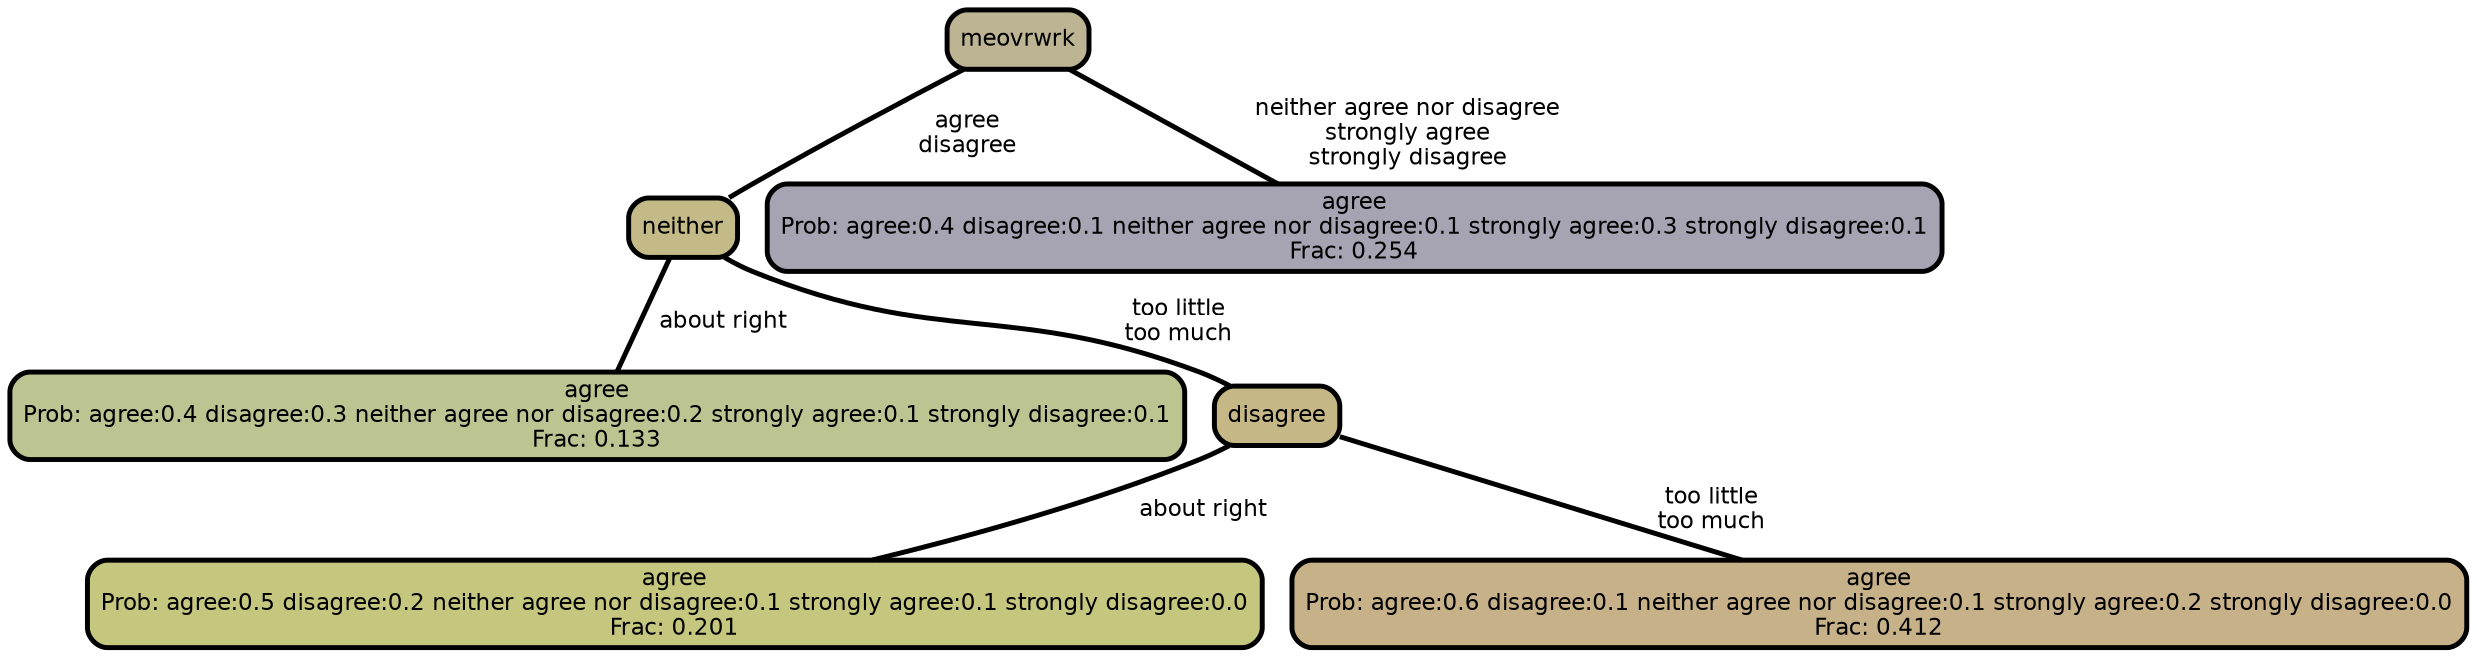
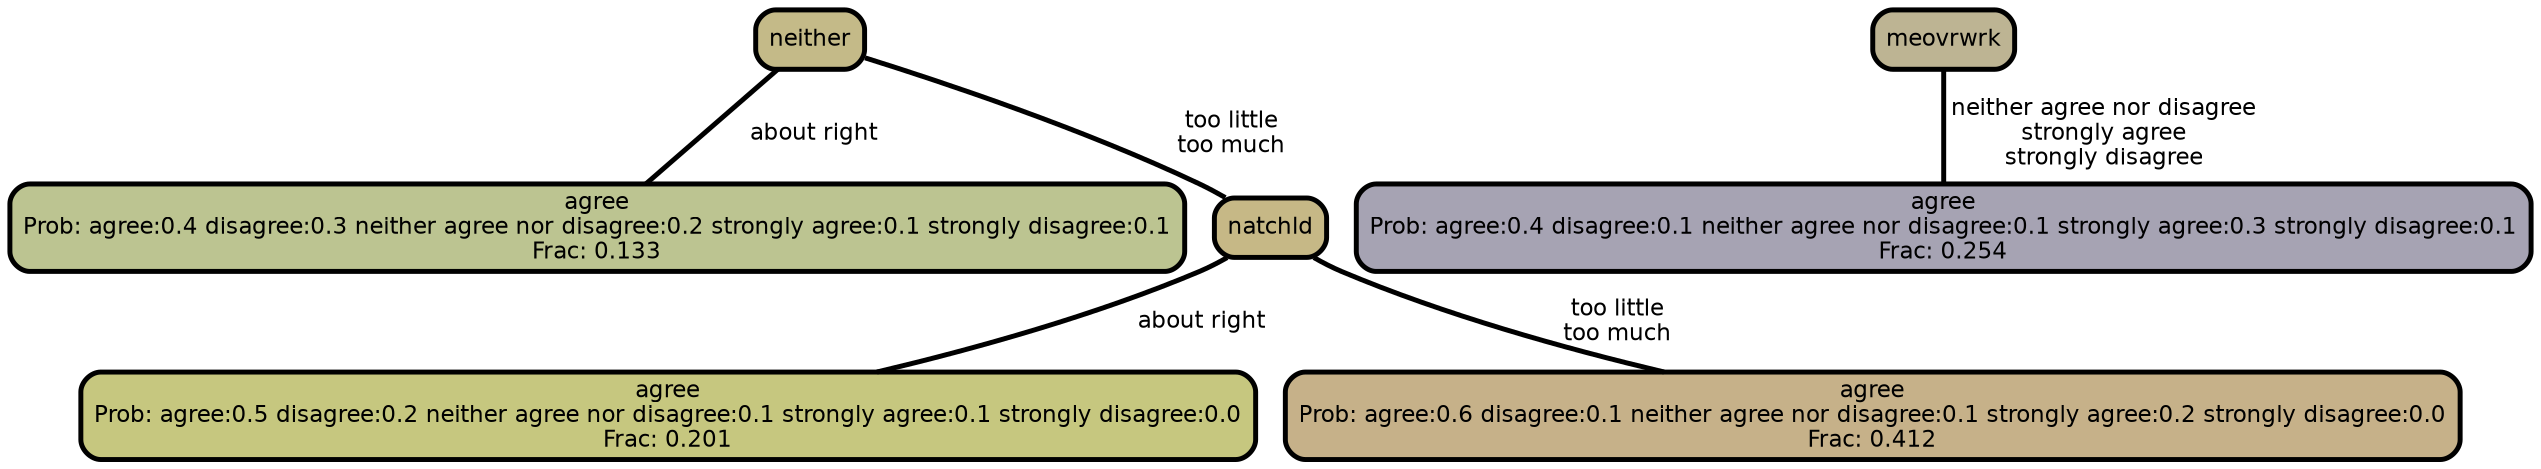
edge "meovrwrk" -- "neither": removed, label "agree disagree"
node "disagree": label "disagree" -> "natchld"
